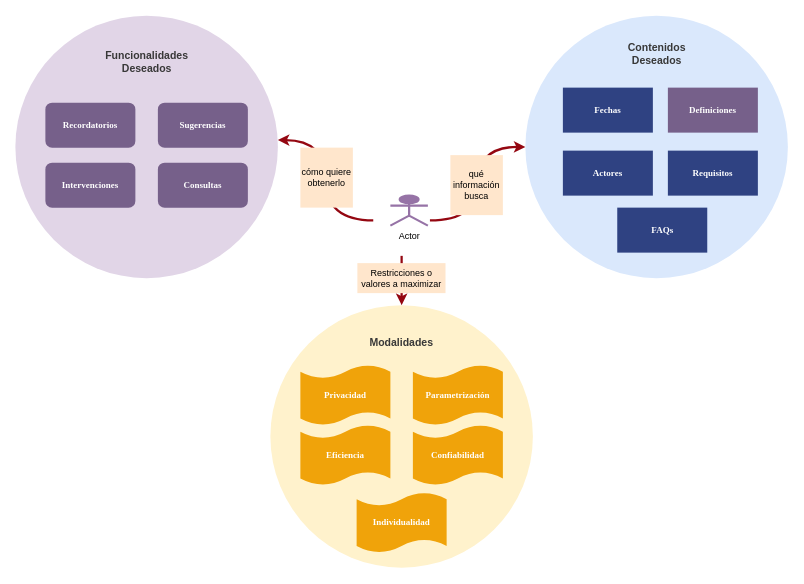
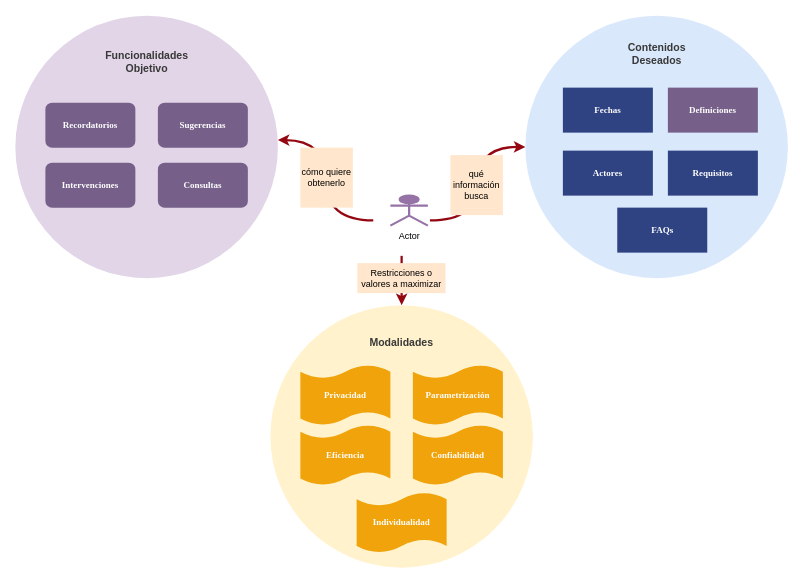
node "Funcionalidades Deseados": label "Funcionalidades Deseados" -> "Funcionalidades Objetivo"
